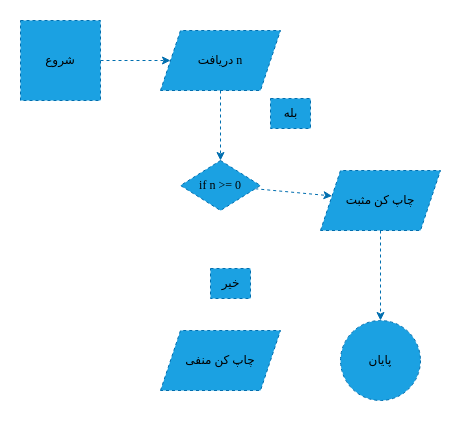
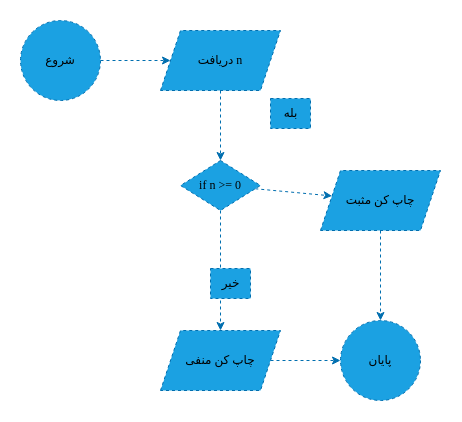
node "شروع": shape rectangle -> ellipse
edge "if n >= 0" -> "چاپ کن منفی": added
edge "چاپ کن منفی" -> "پایان": added
